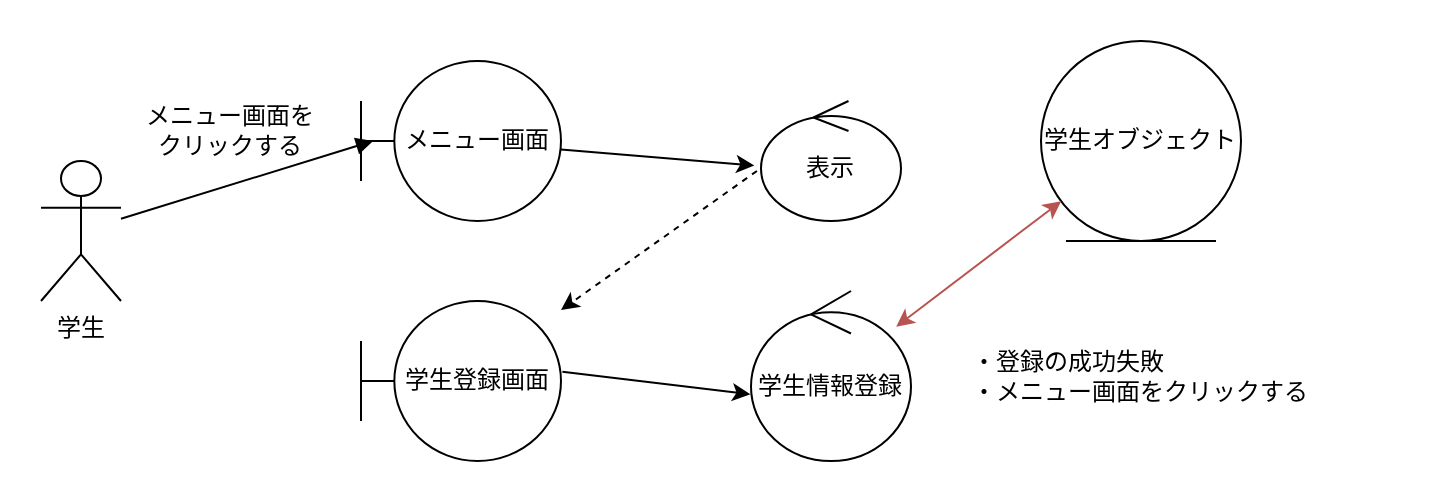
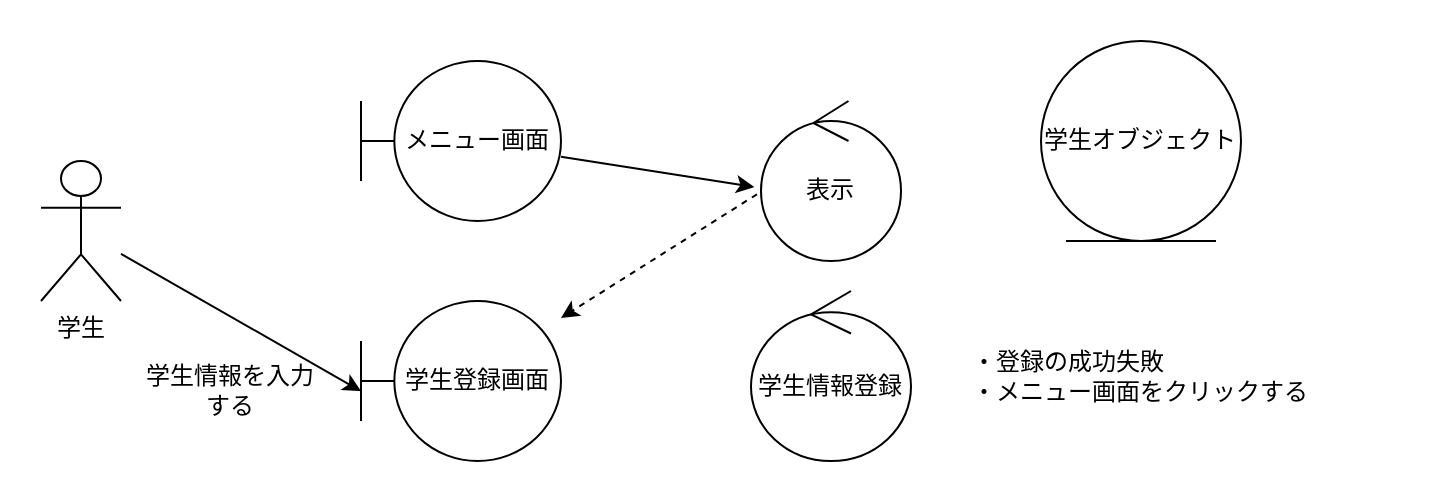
node "メニュー画面をクリックする": removed
node "表示": size 140x120 -> 140x160
edge "学生" -> "メニュー画面": removed
edge "学生オブジェクト" -- "学生情報登録": removed
edge "学生" -> "学生登録画面": added
edge "学生登録画面" -> "学生情報登録": removed
node "学生情報を入力する": added
